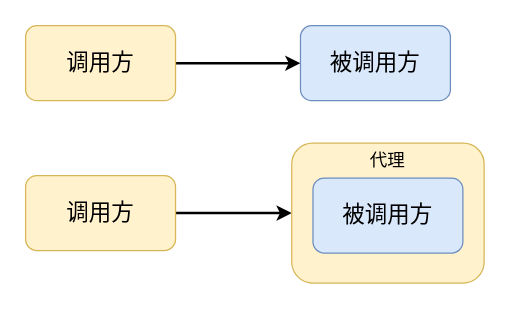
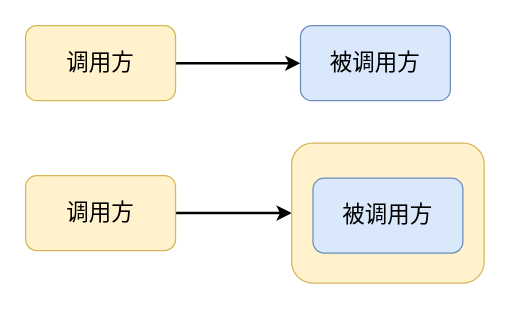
node "代理": removed
